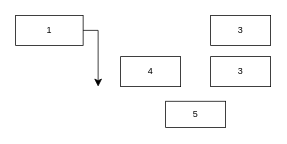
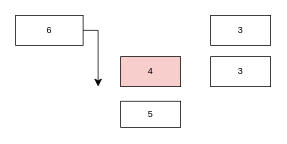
node "1": label "1" -> "6"
node "4": fillcolor #ffffff -> #f8cecc
node "5": moved (195, 114) -> (150, 114)
